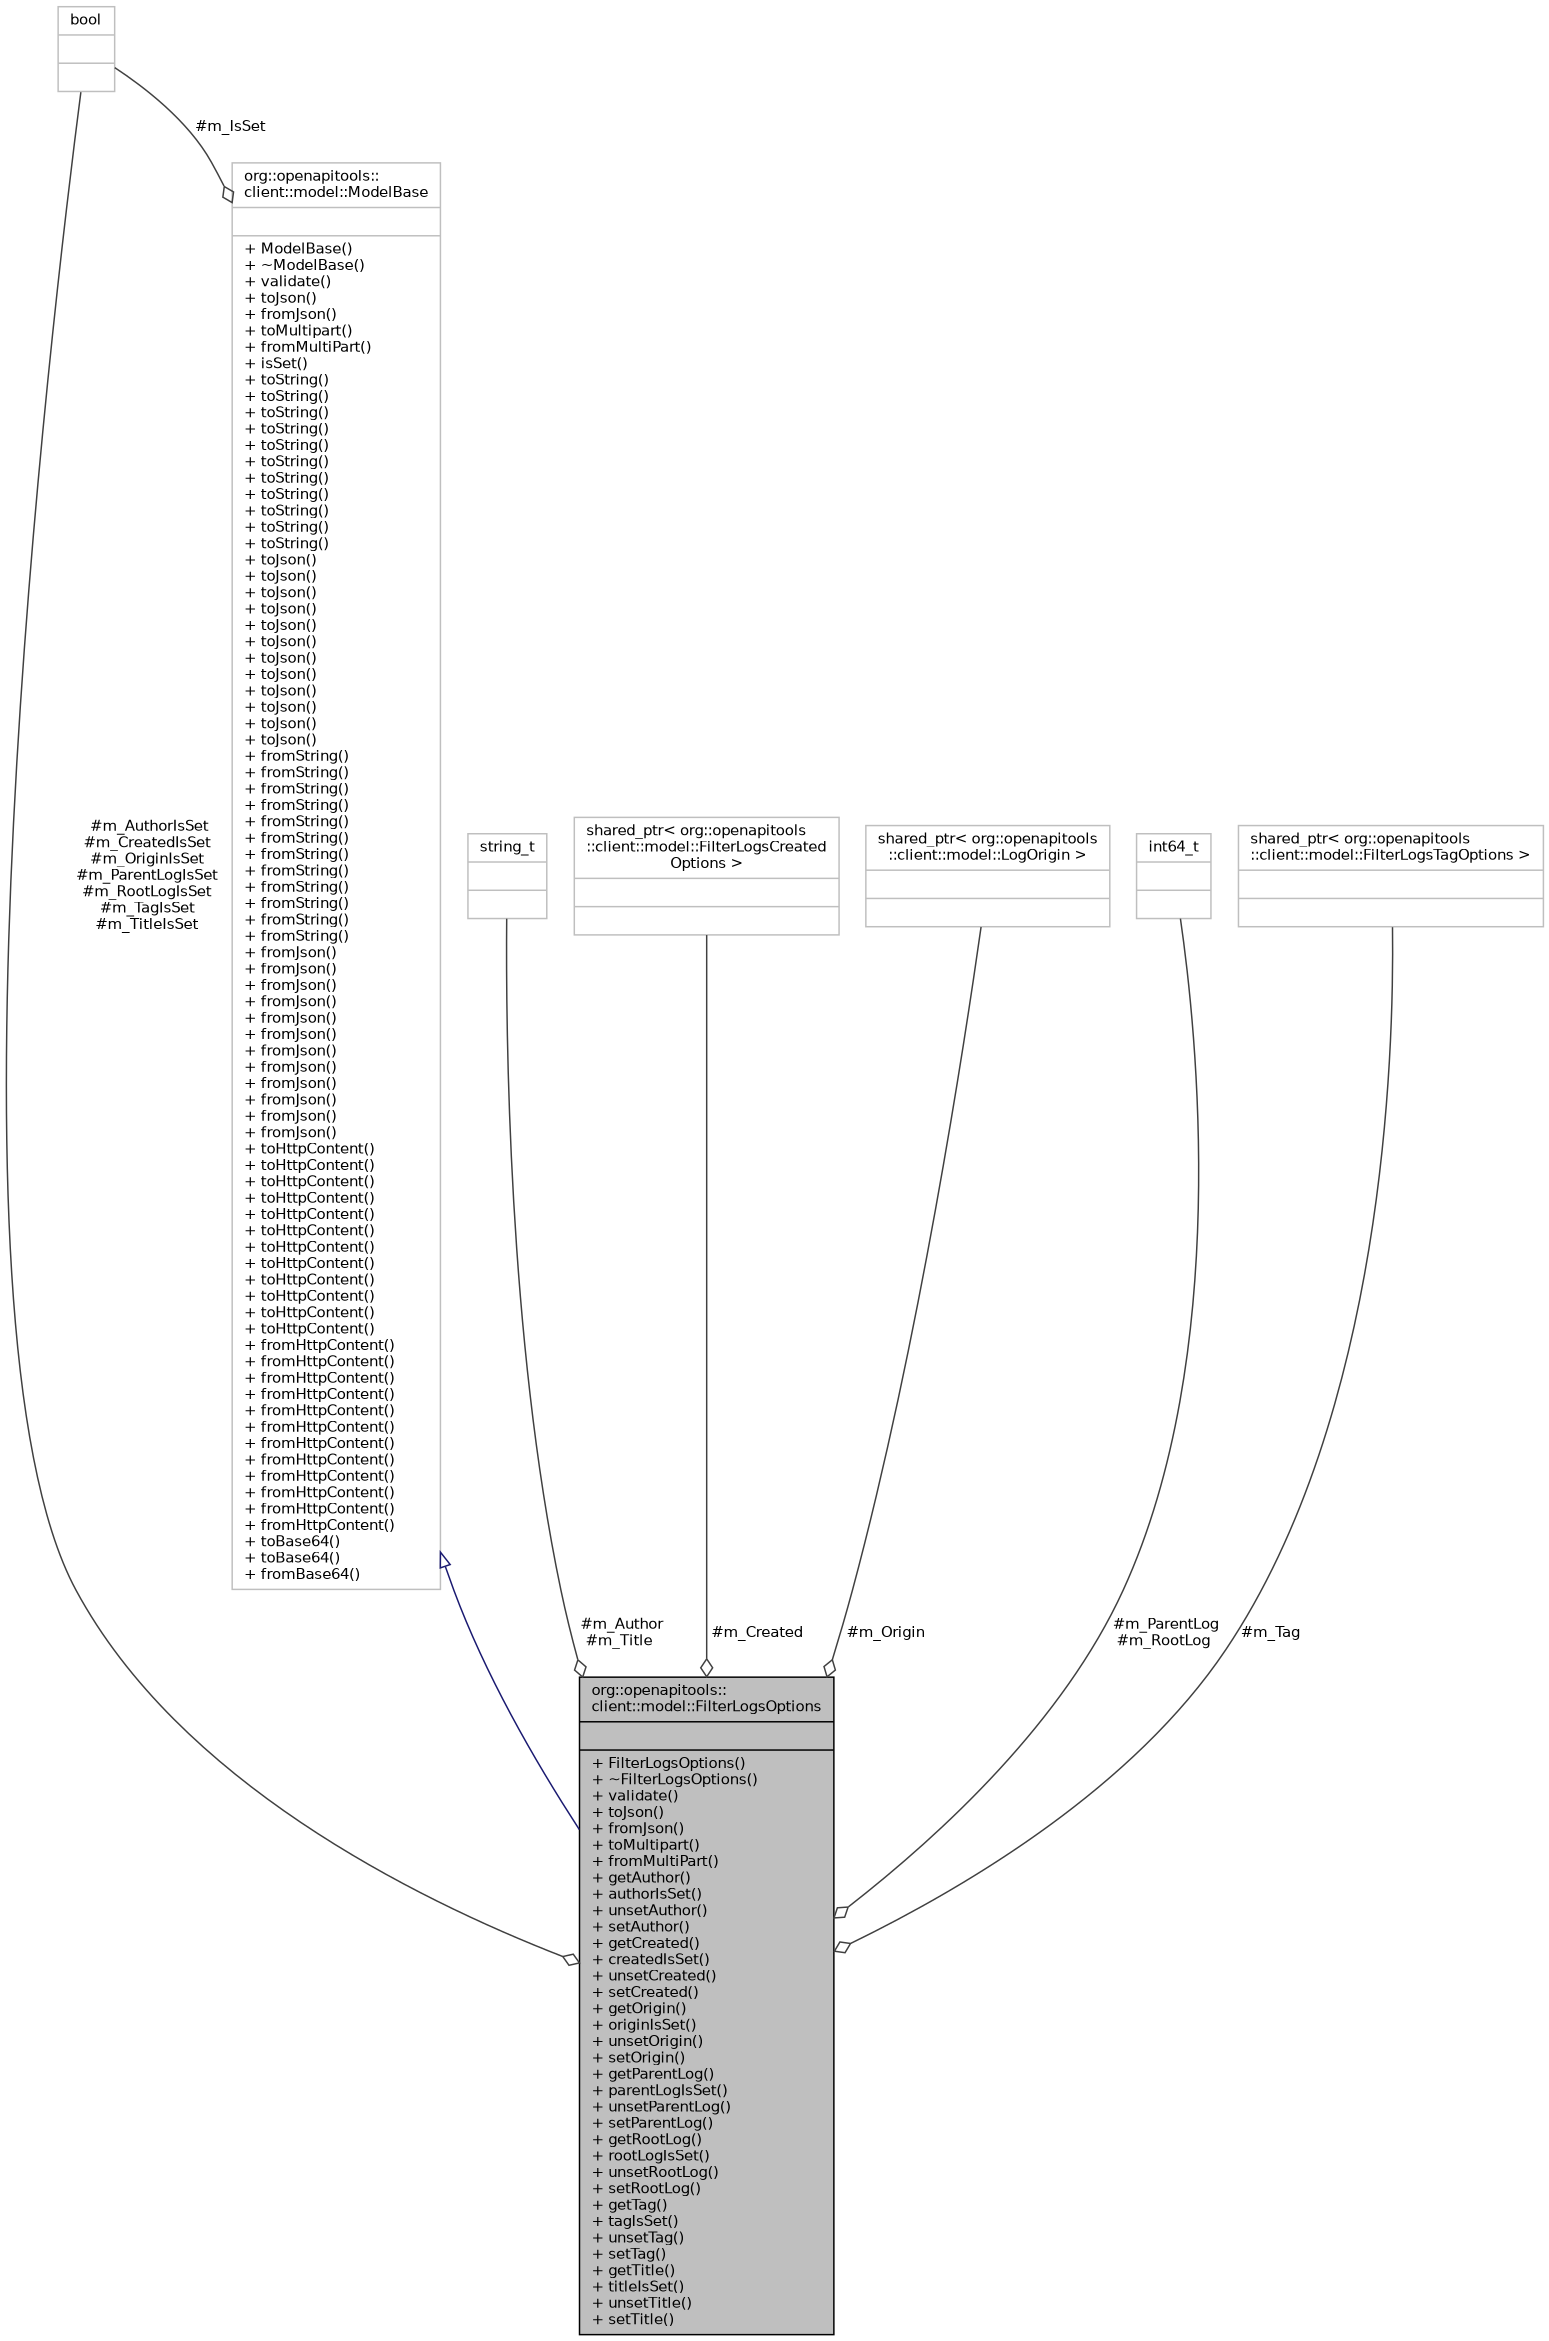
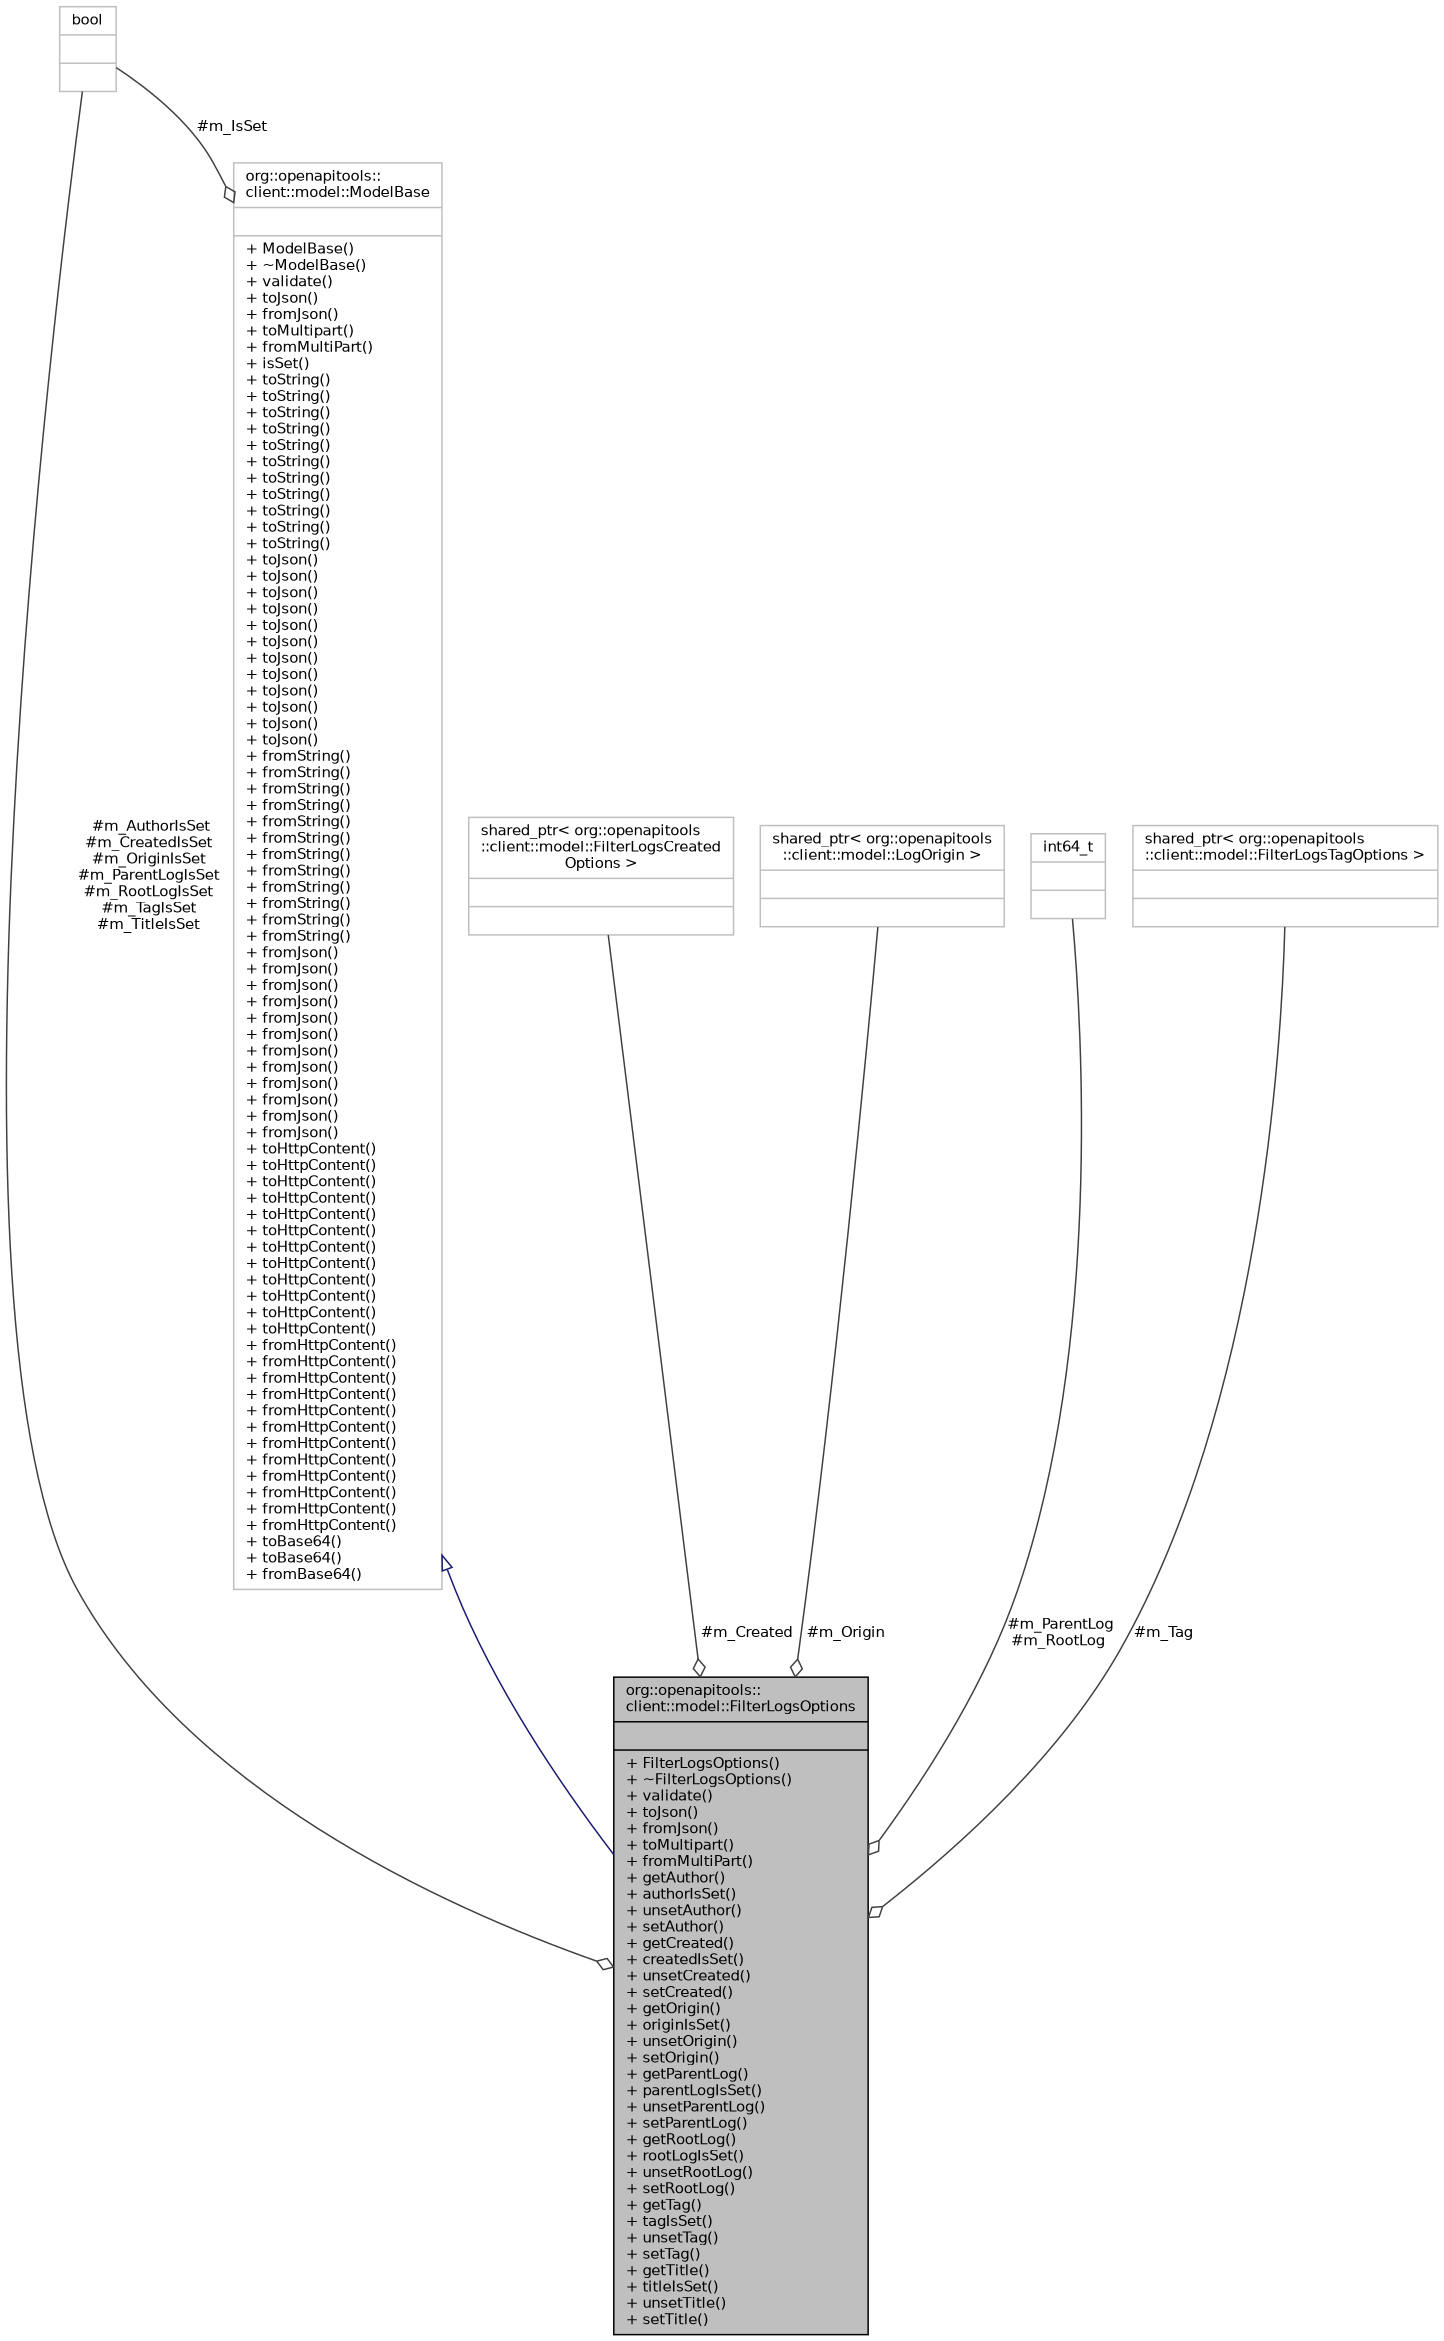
node "string_t": removed
